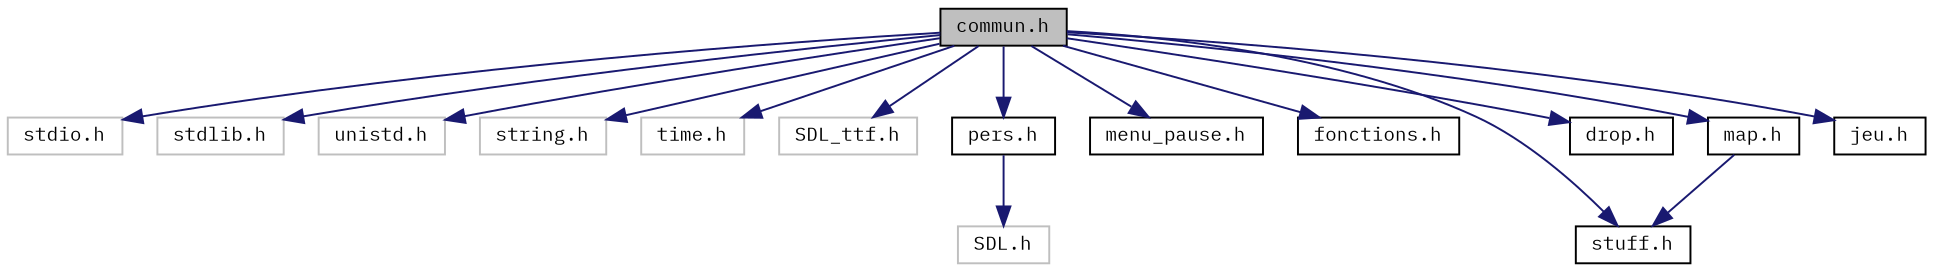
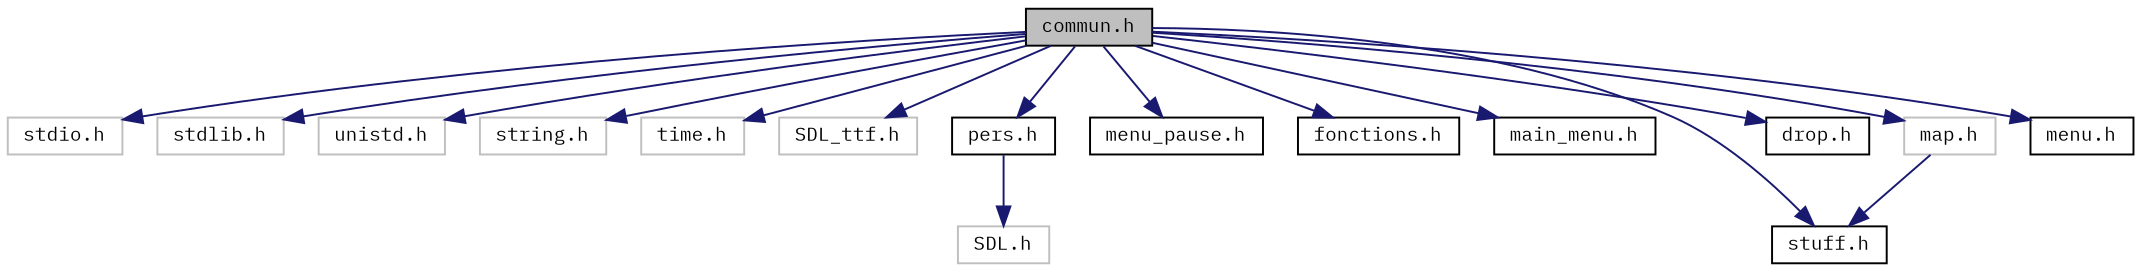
node "main_menu.h": added
node "map.h": color black -> grey75
node "jeu.h": label "jeu.h" -> "menu.h"
